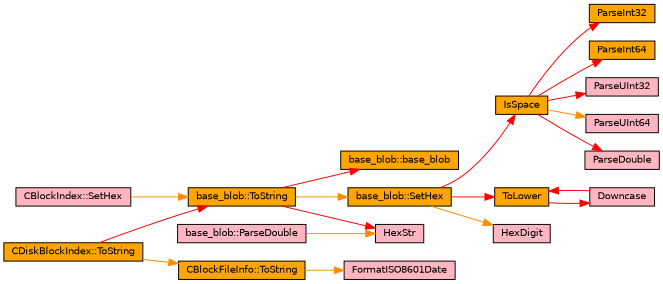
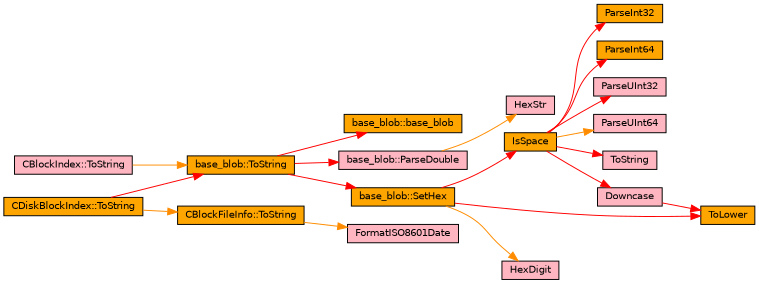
node "ParseDouble": label "ParseDouble" -> "ToString"
node "CBlockIndex::SetHex": label "CBlockIndex::SetHex" -> "CBlockIndex::ToString"
edge "base_blob::ToString" -> "base_blob::SetHex": color darkorange -> red
edge "ToLower" -> "Downcase": now "IsSpace" -> "Downcase"
edge "base_blob::ToString" -> "HexStr": now "base_blob::ToString" -> "base_blob::ParseDouble"
